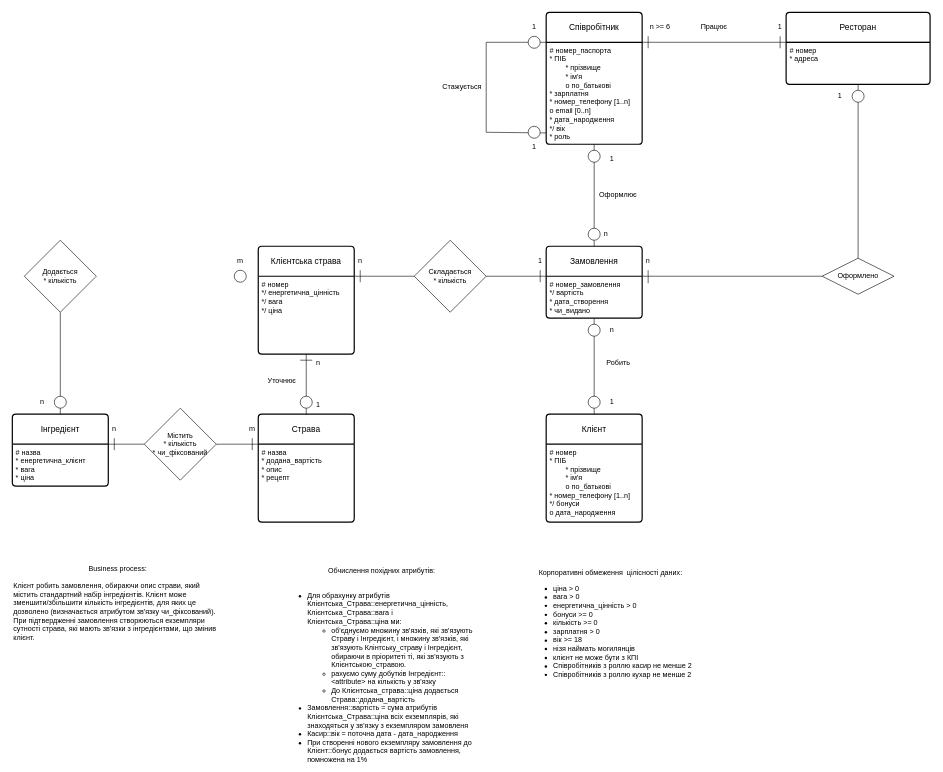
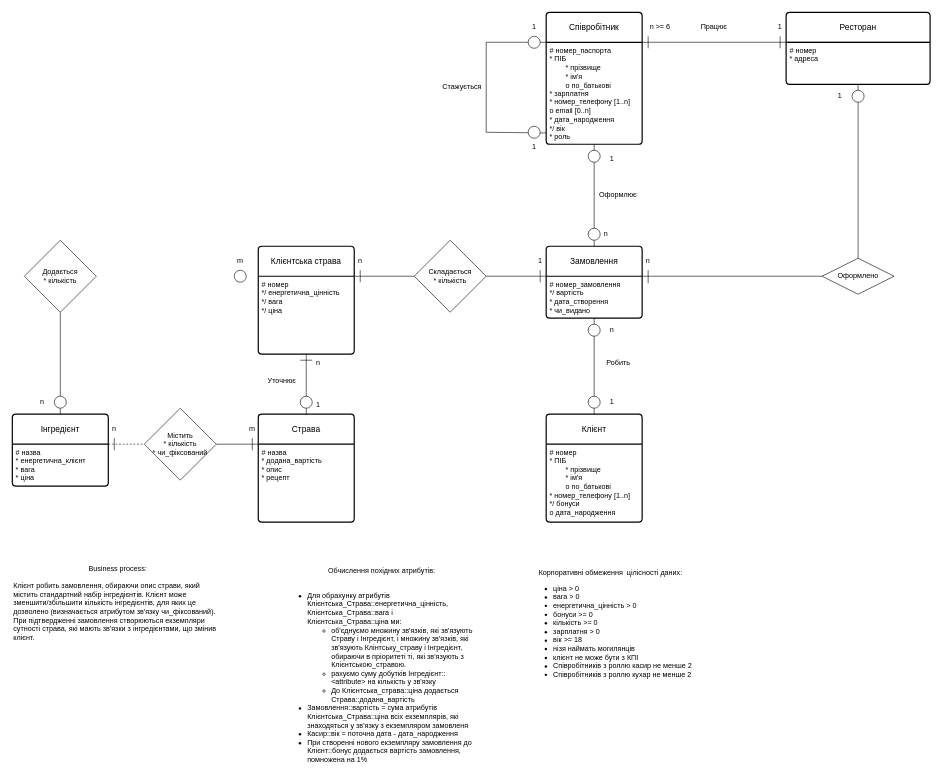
edge "Містить * кількість * чи_фіксований" -- "# назва * енергетична_клієнт * вага * ціна": style solid -> dashed
